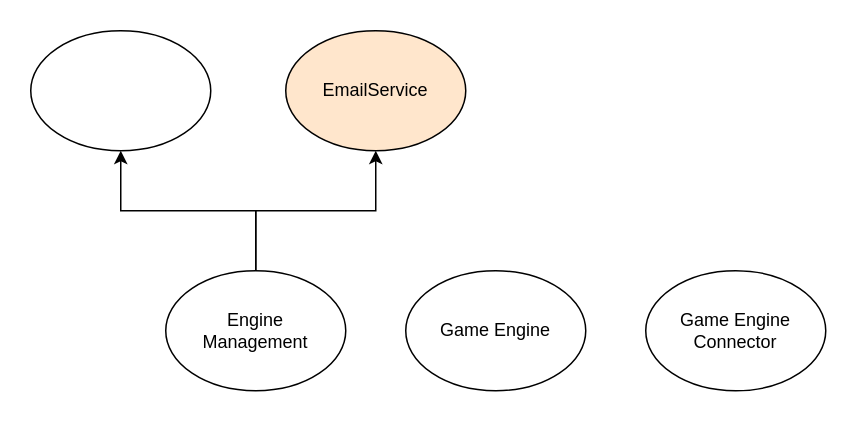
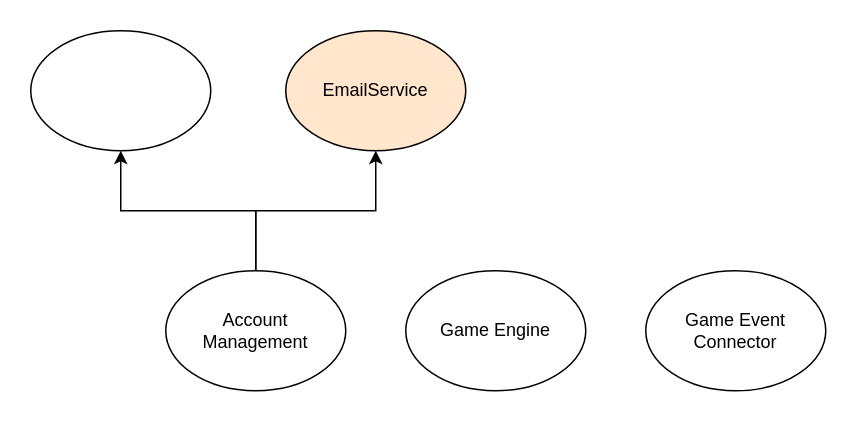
node "Engine Management": label "Engine Management" -> "Account Management"
node "Game Engine Connector": label "Game Engine Connector" -> "Game Event Connector"
